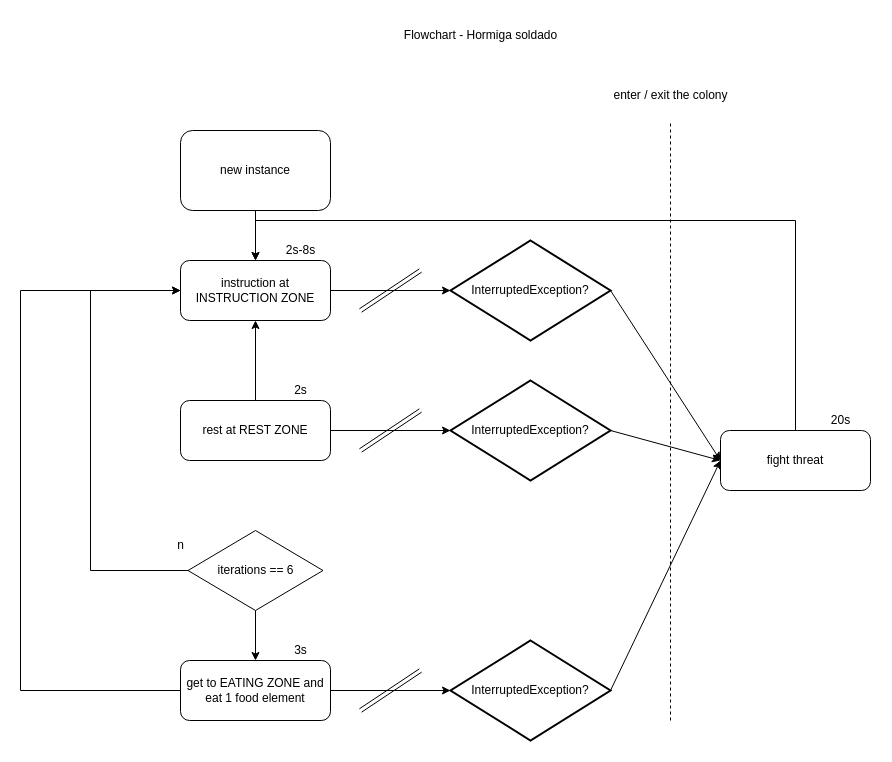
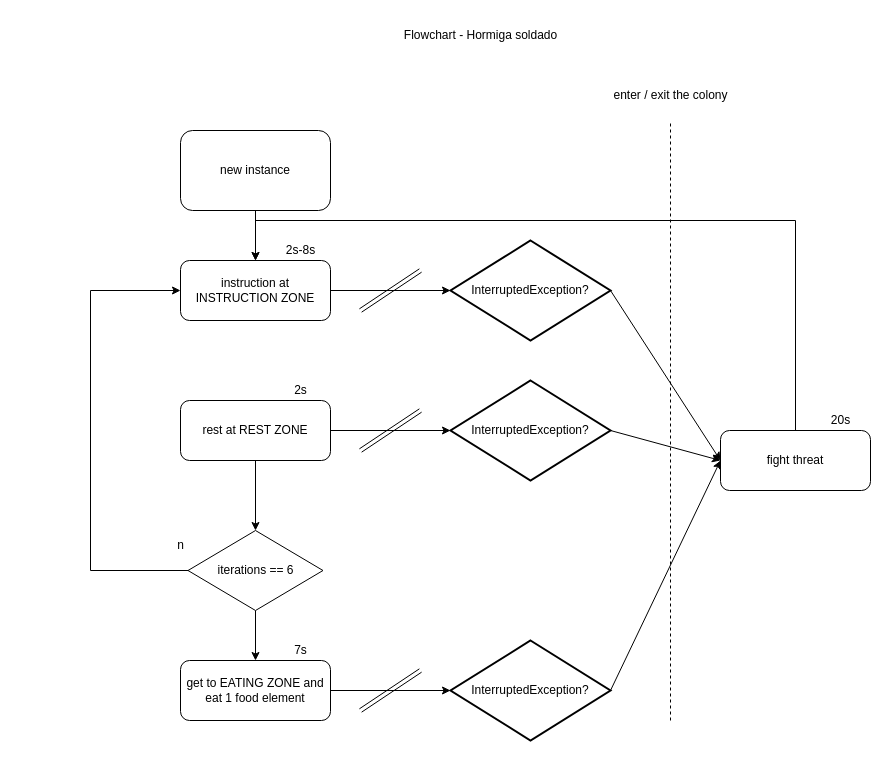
edge "rest at REST ZONE" -> "instruction at INSTRUCTION ZONE": now "rest at REST ZONE" -> "iterations == 6"
edge "get to EATING ZONE and eat 1 food element" -> "instruction at INSTRUCTION ZONE": removed
node "3s": label "3s" -> "7s"
